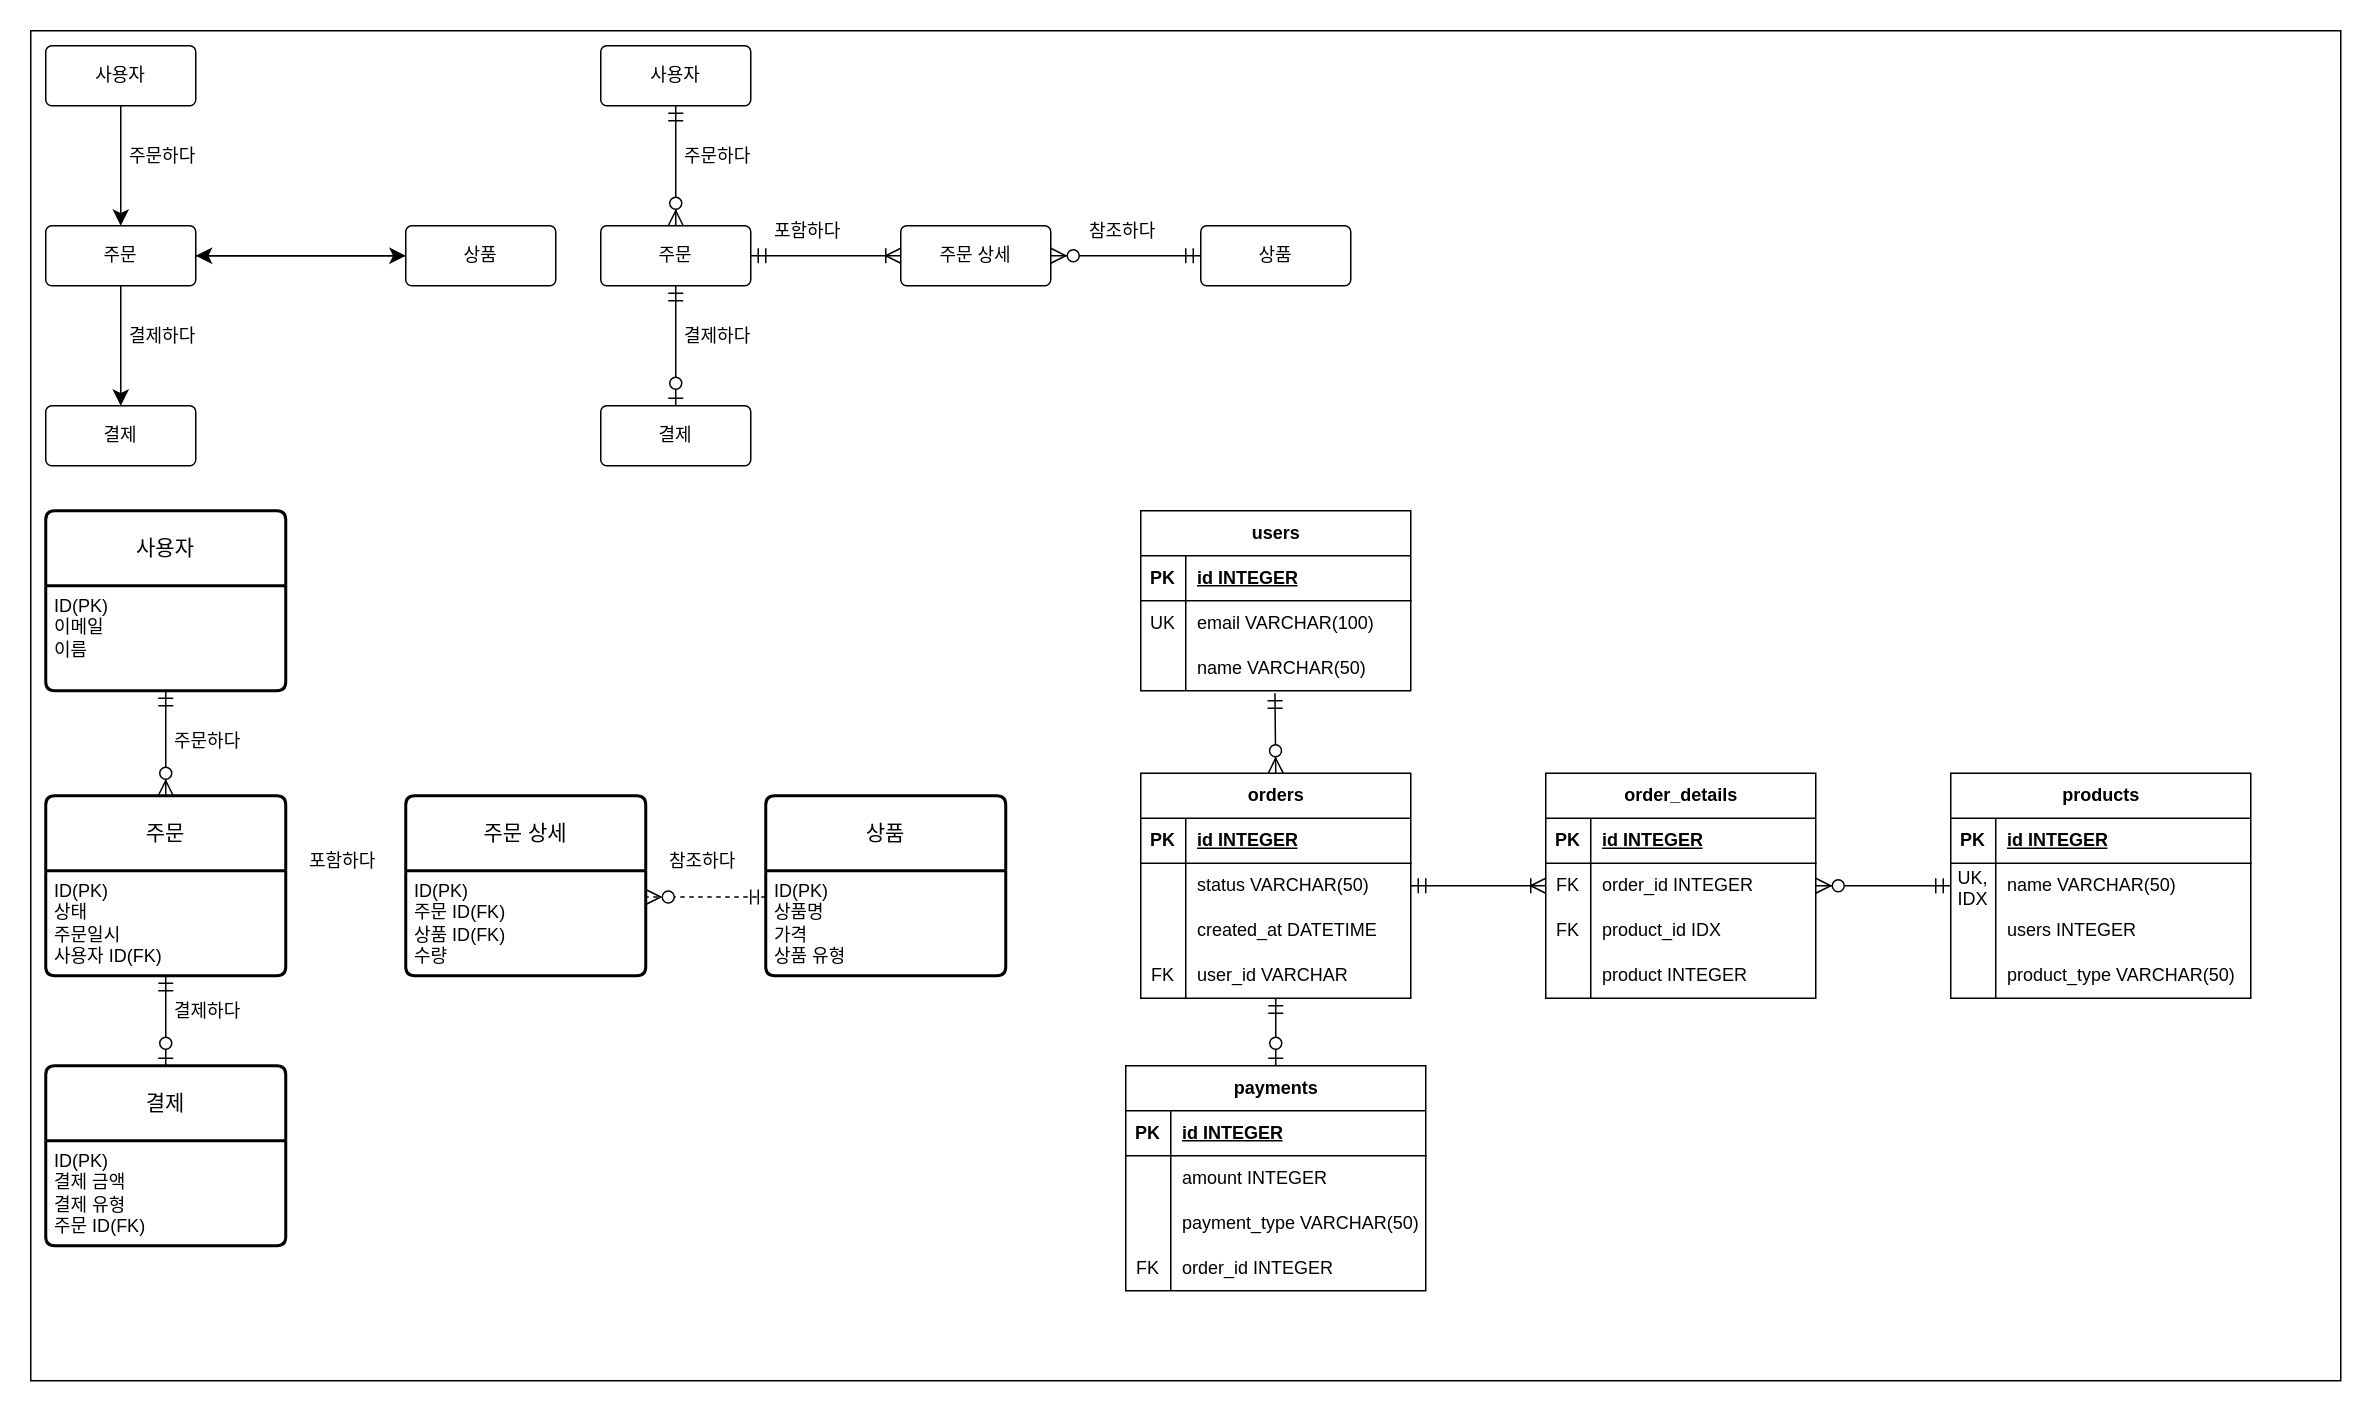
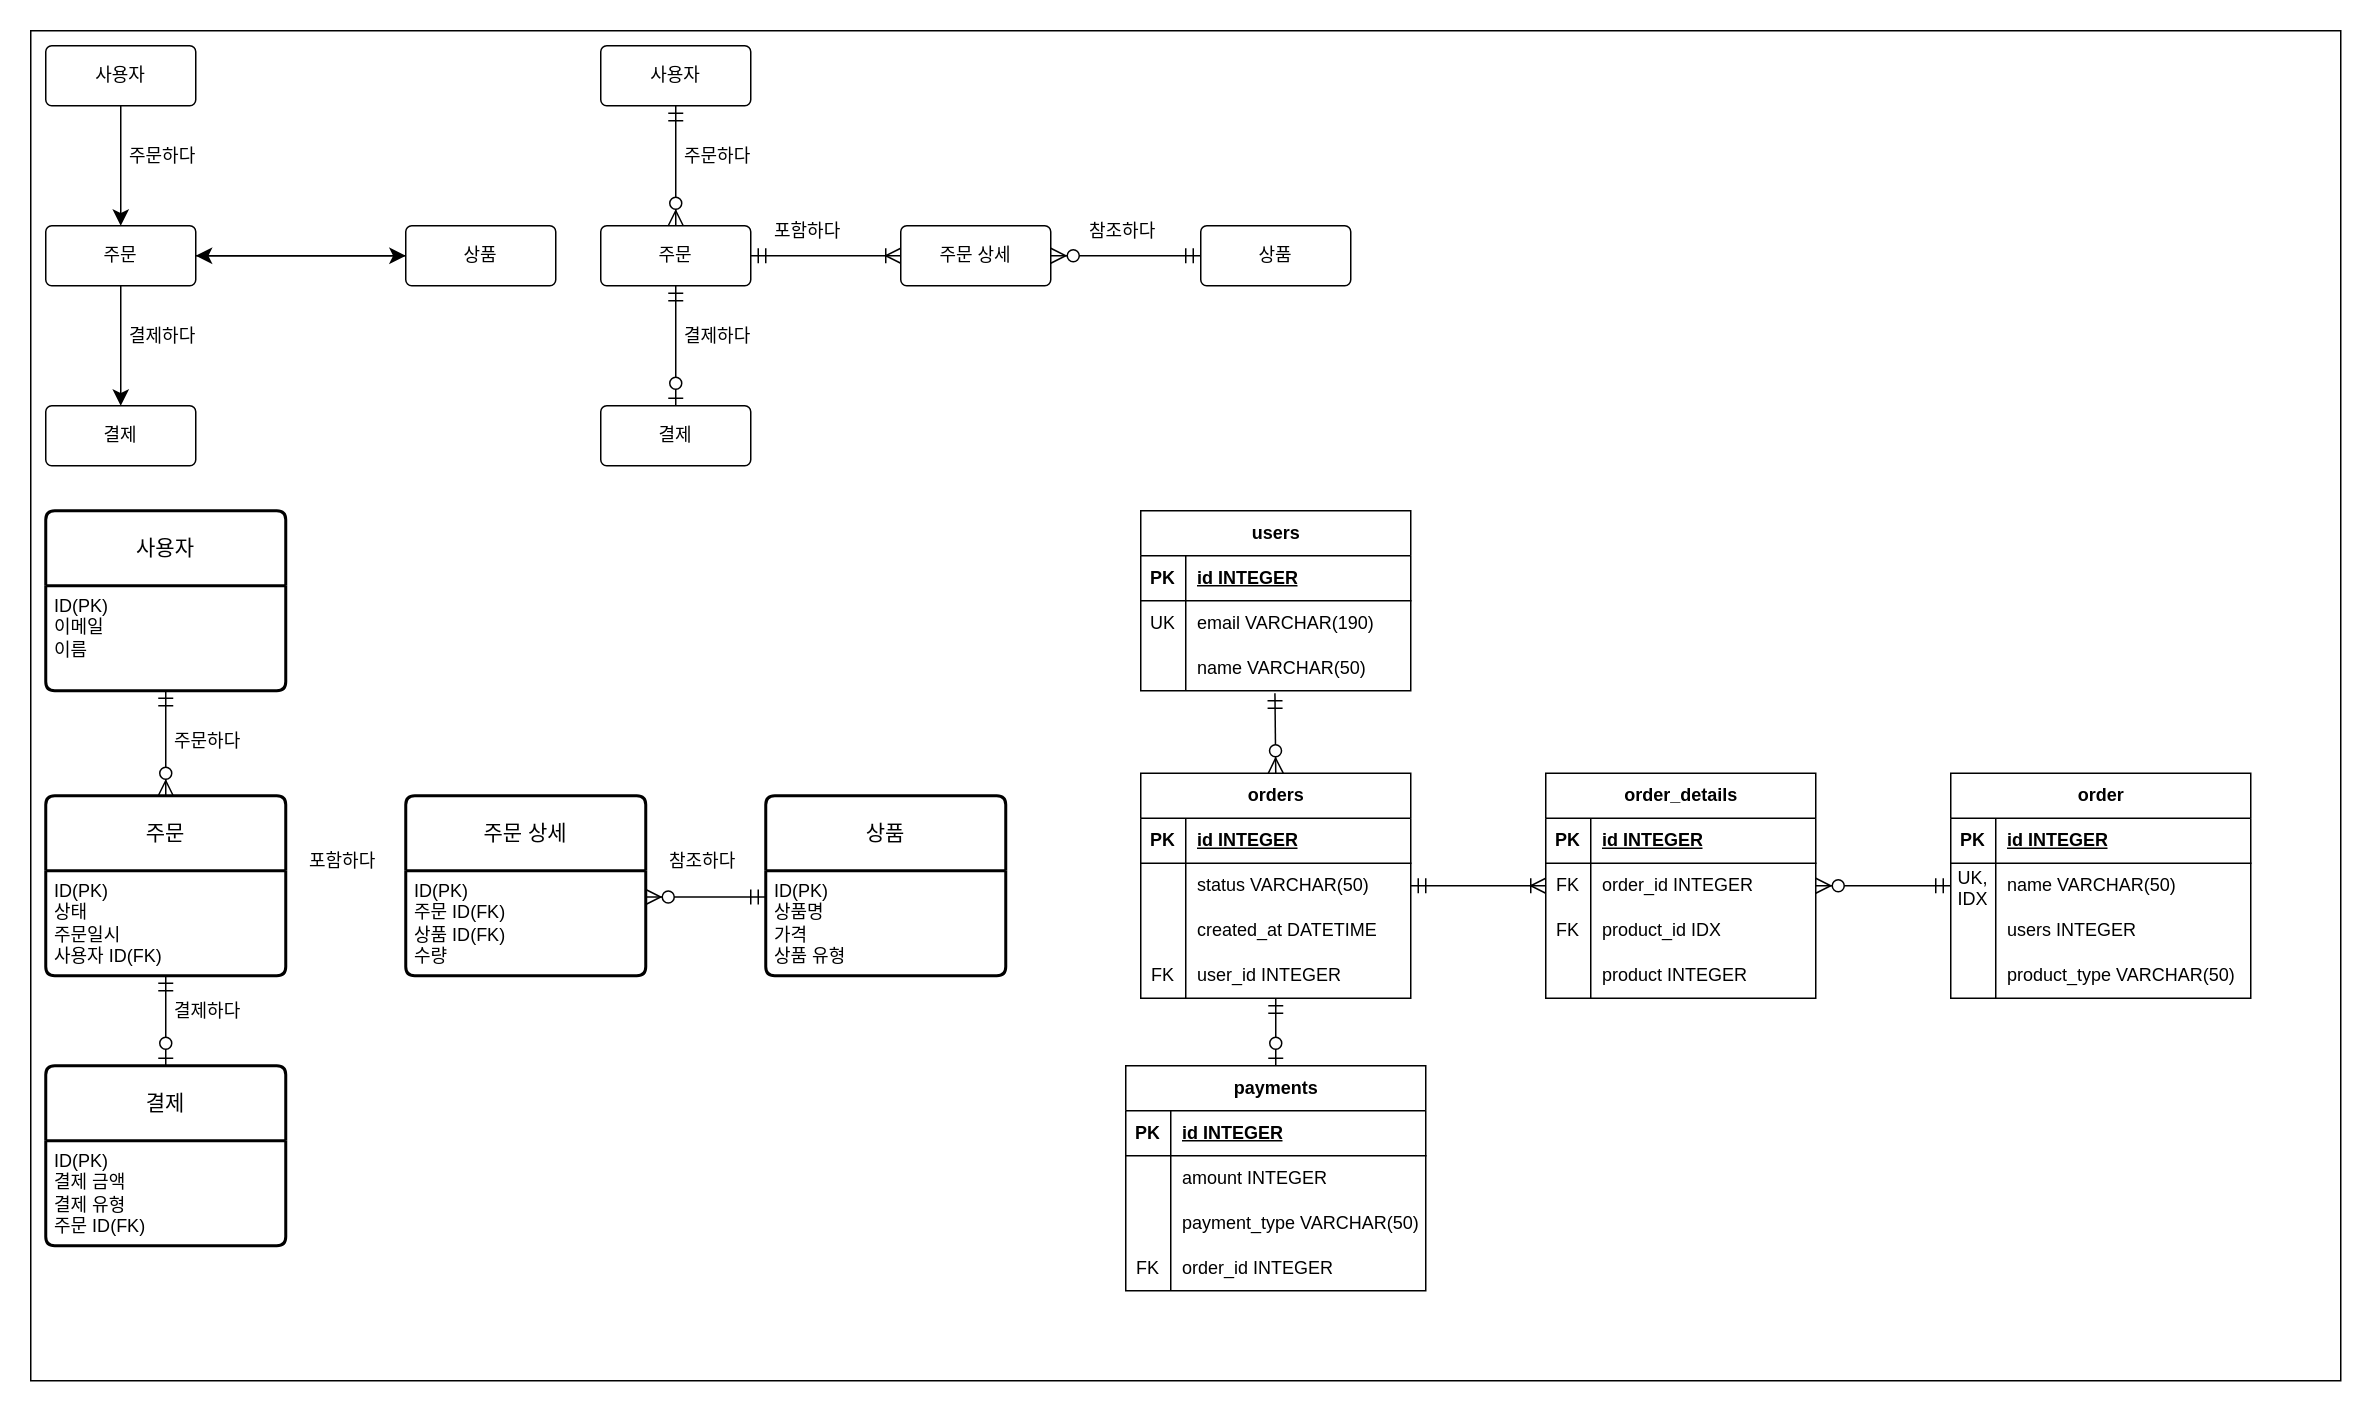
node "email VARCHAR(100)": label "email VARCHAR(100)" -> "email VARCHAR(190)"
node "products": label "products" -> "order"
edge "ID(PK) 주문 ID(FK) 상품 ID(FK) 수량" -- "ID(PK) 상품명 가격 상품 유형": style dashed -> solid
node "user_id VARCHAR": label "user_id VARCHAR" -> "user_id INTEGER"
